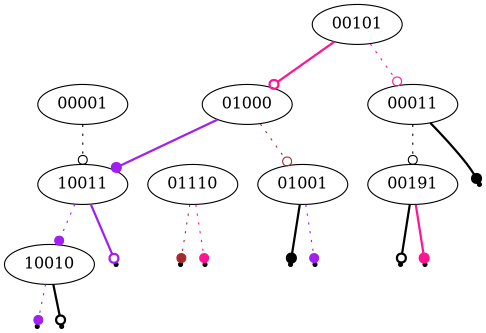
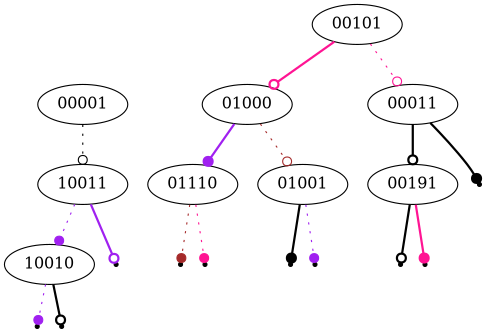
edge "00011" -> "00191": style dotted -> bold
edge "01000" -> "10011": now "01000" -> "01110"
